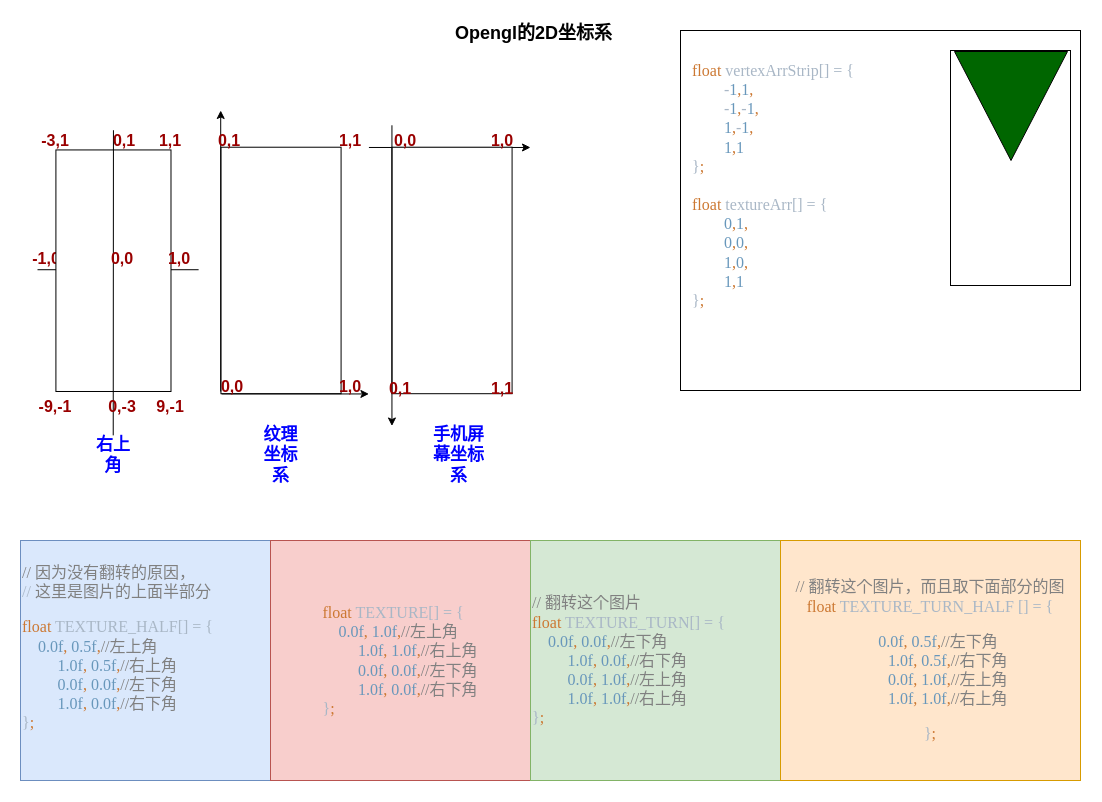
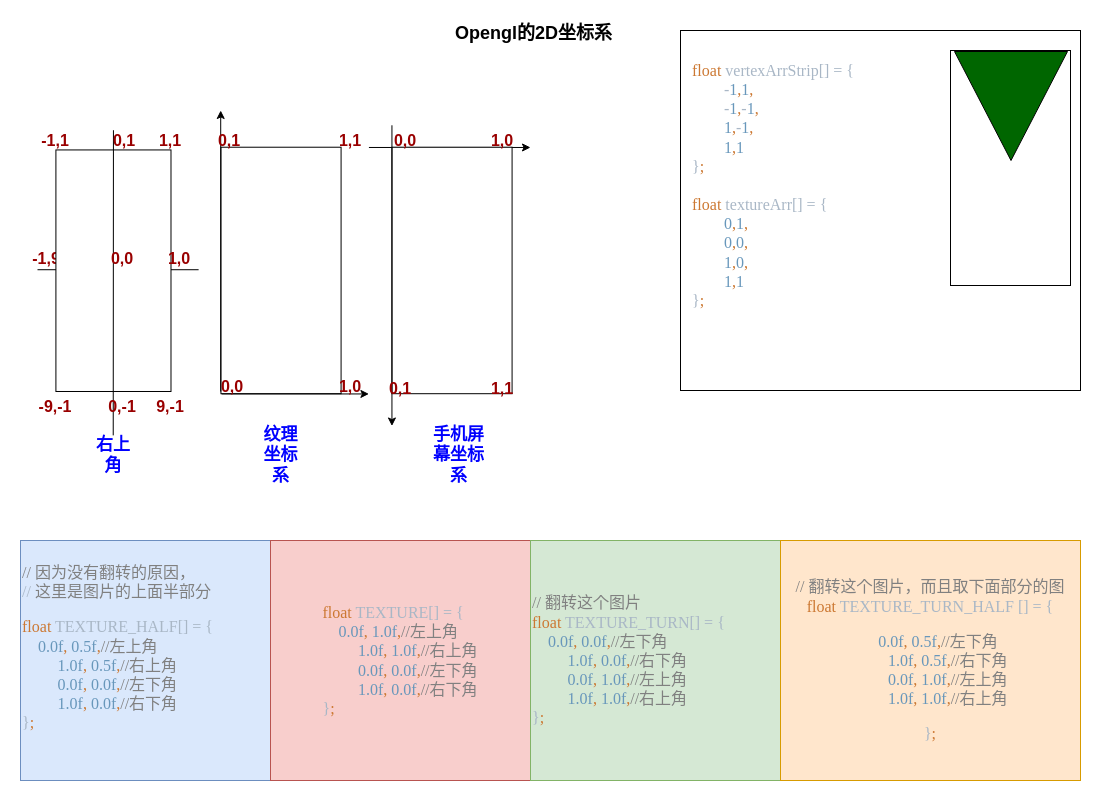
node "-3,1": label "-3,1" -> "-1,1"
node "-1,0": label "-1,0" -> "-1,9"
node "0,-3": label "0,-3" -> "0,-1"
